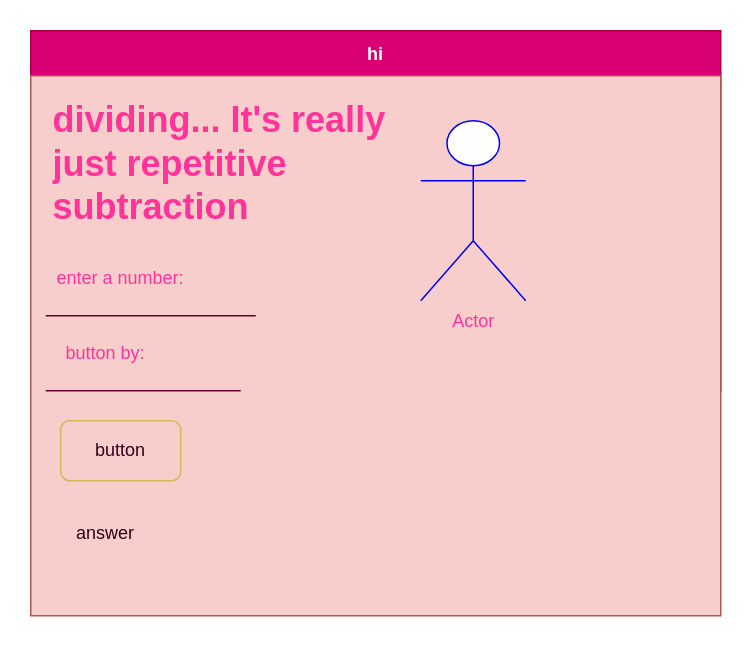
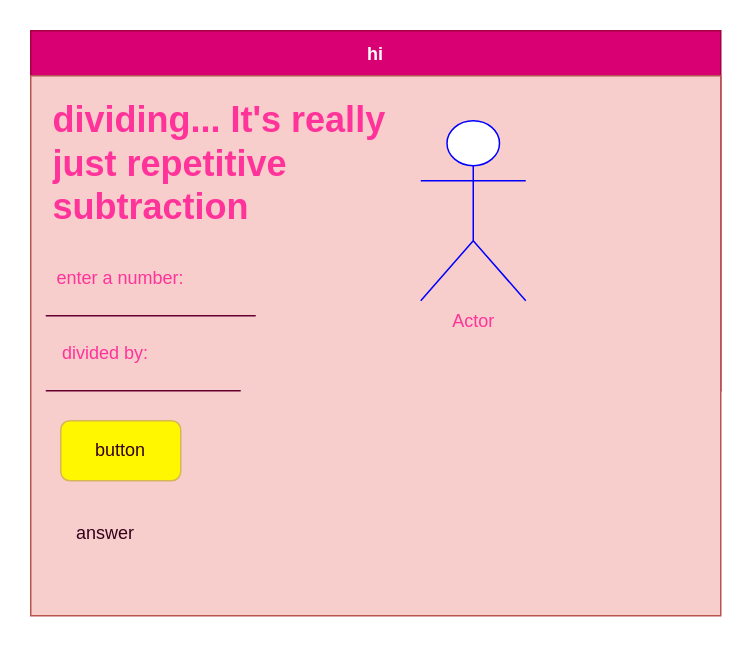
node "button by:": label "button by:" -> "divided by:"
node "button": fillcolor #f8cecc -> #fff700
